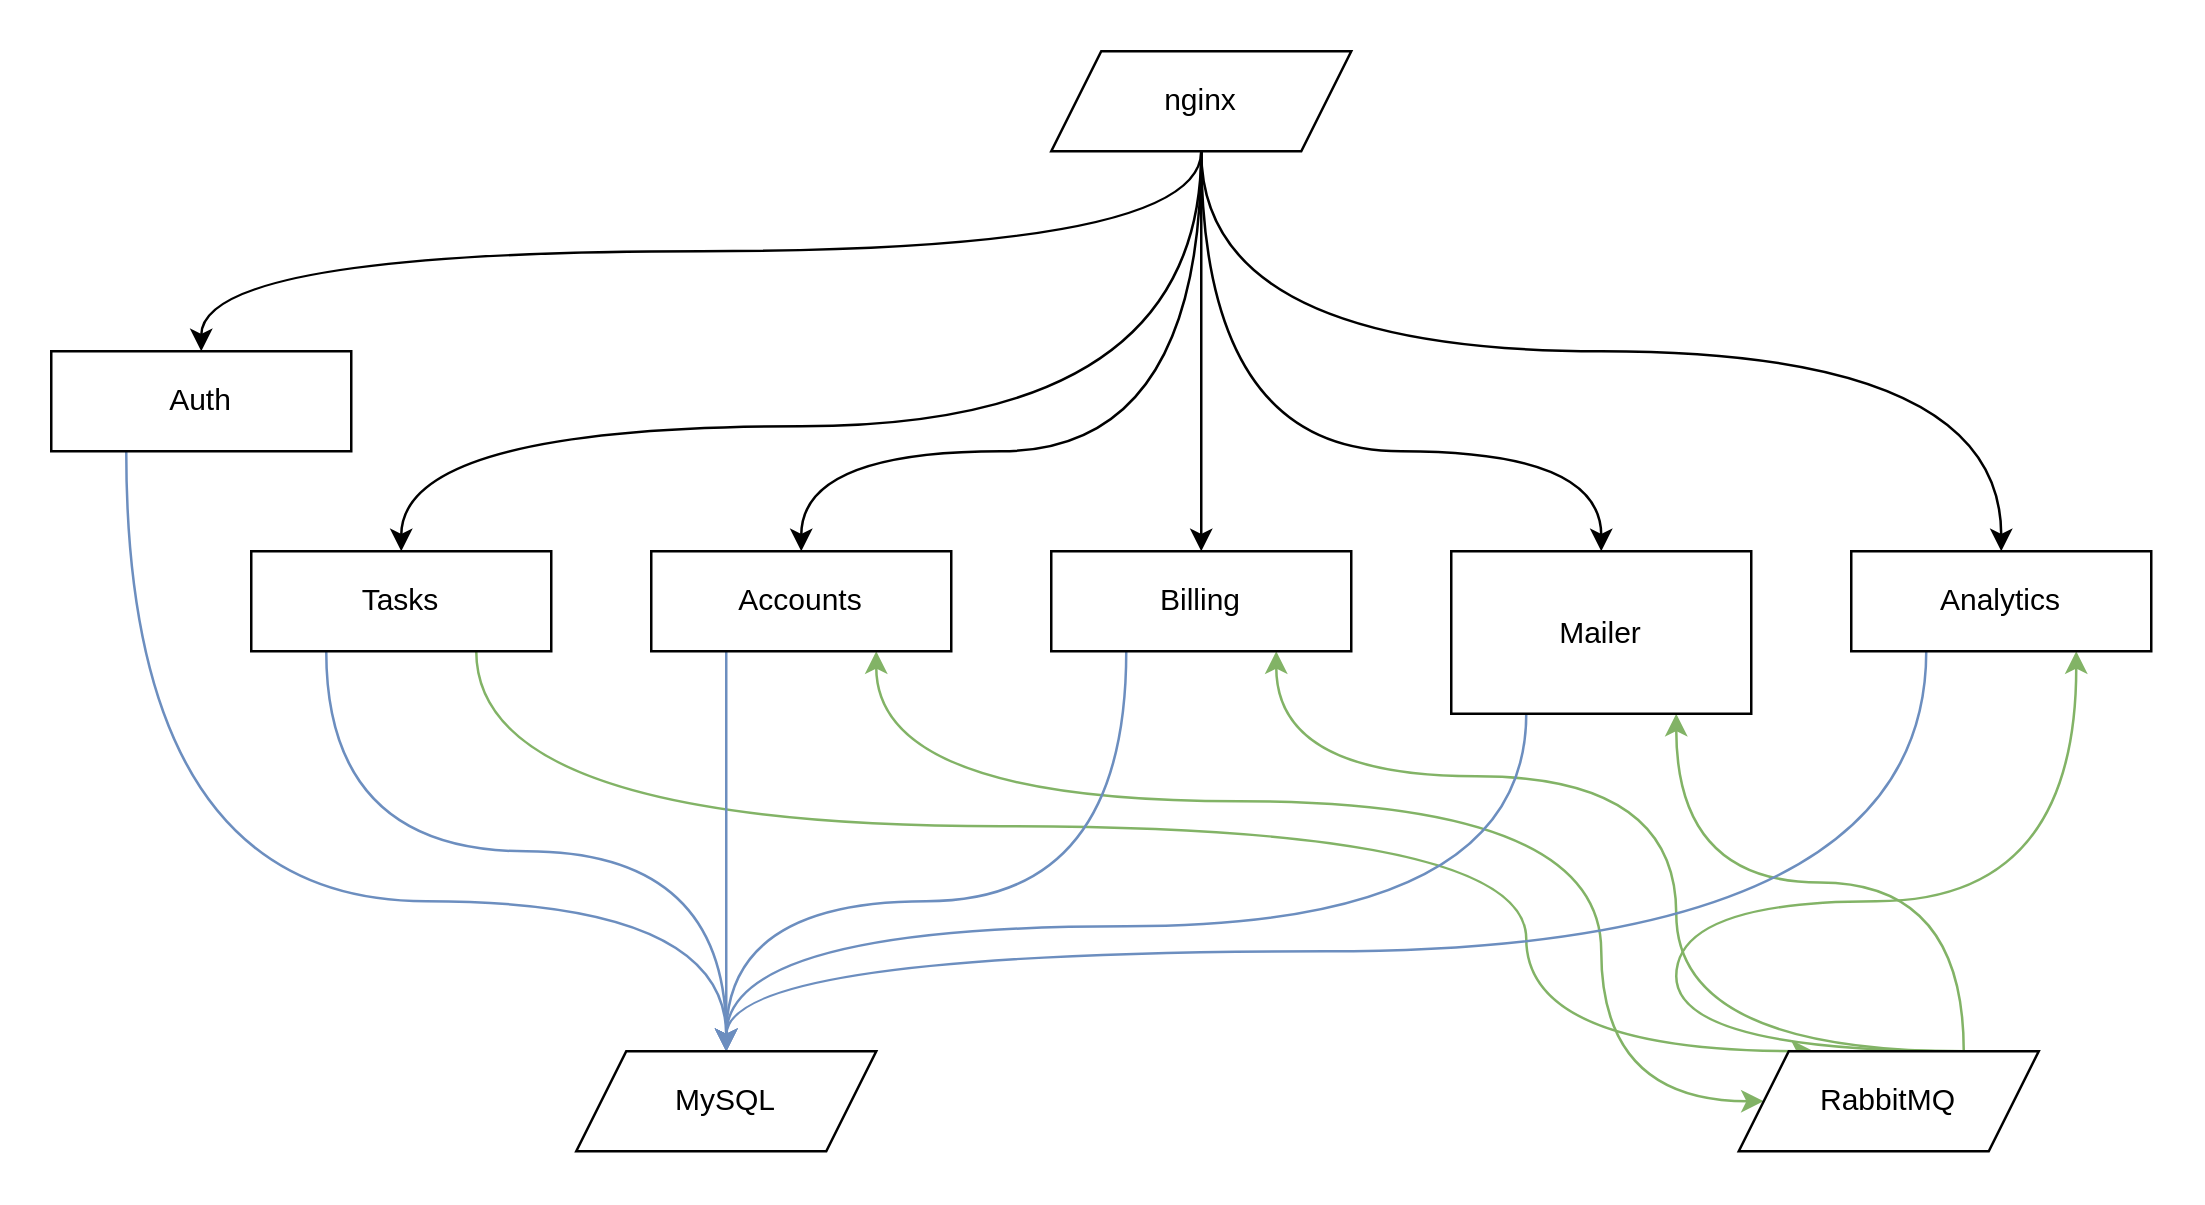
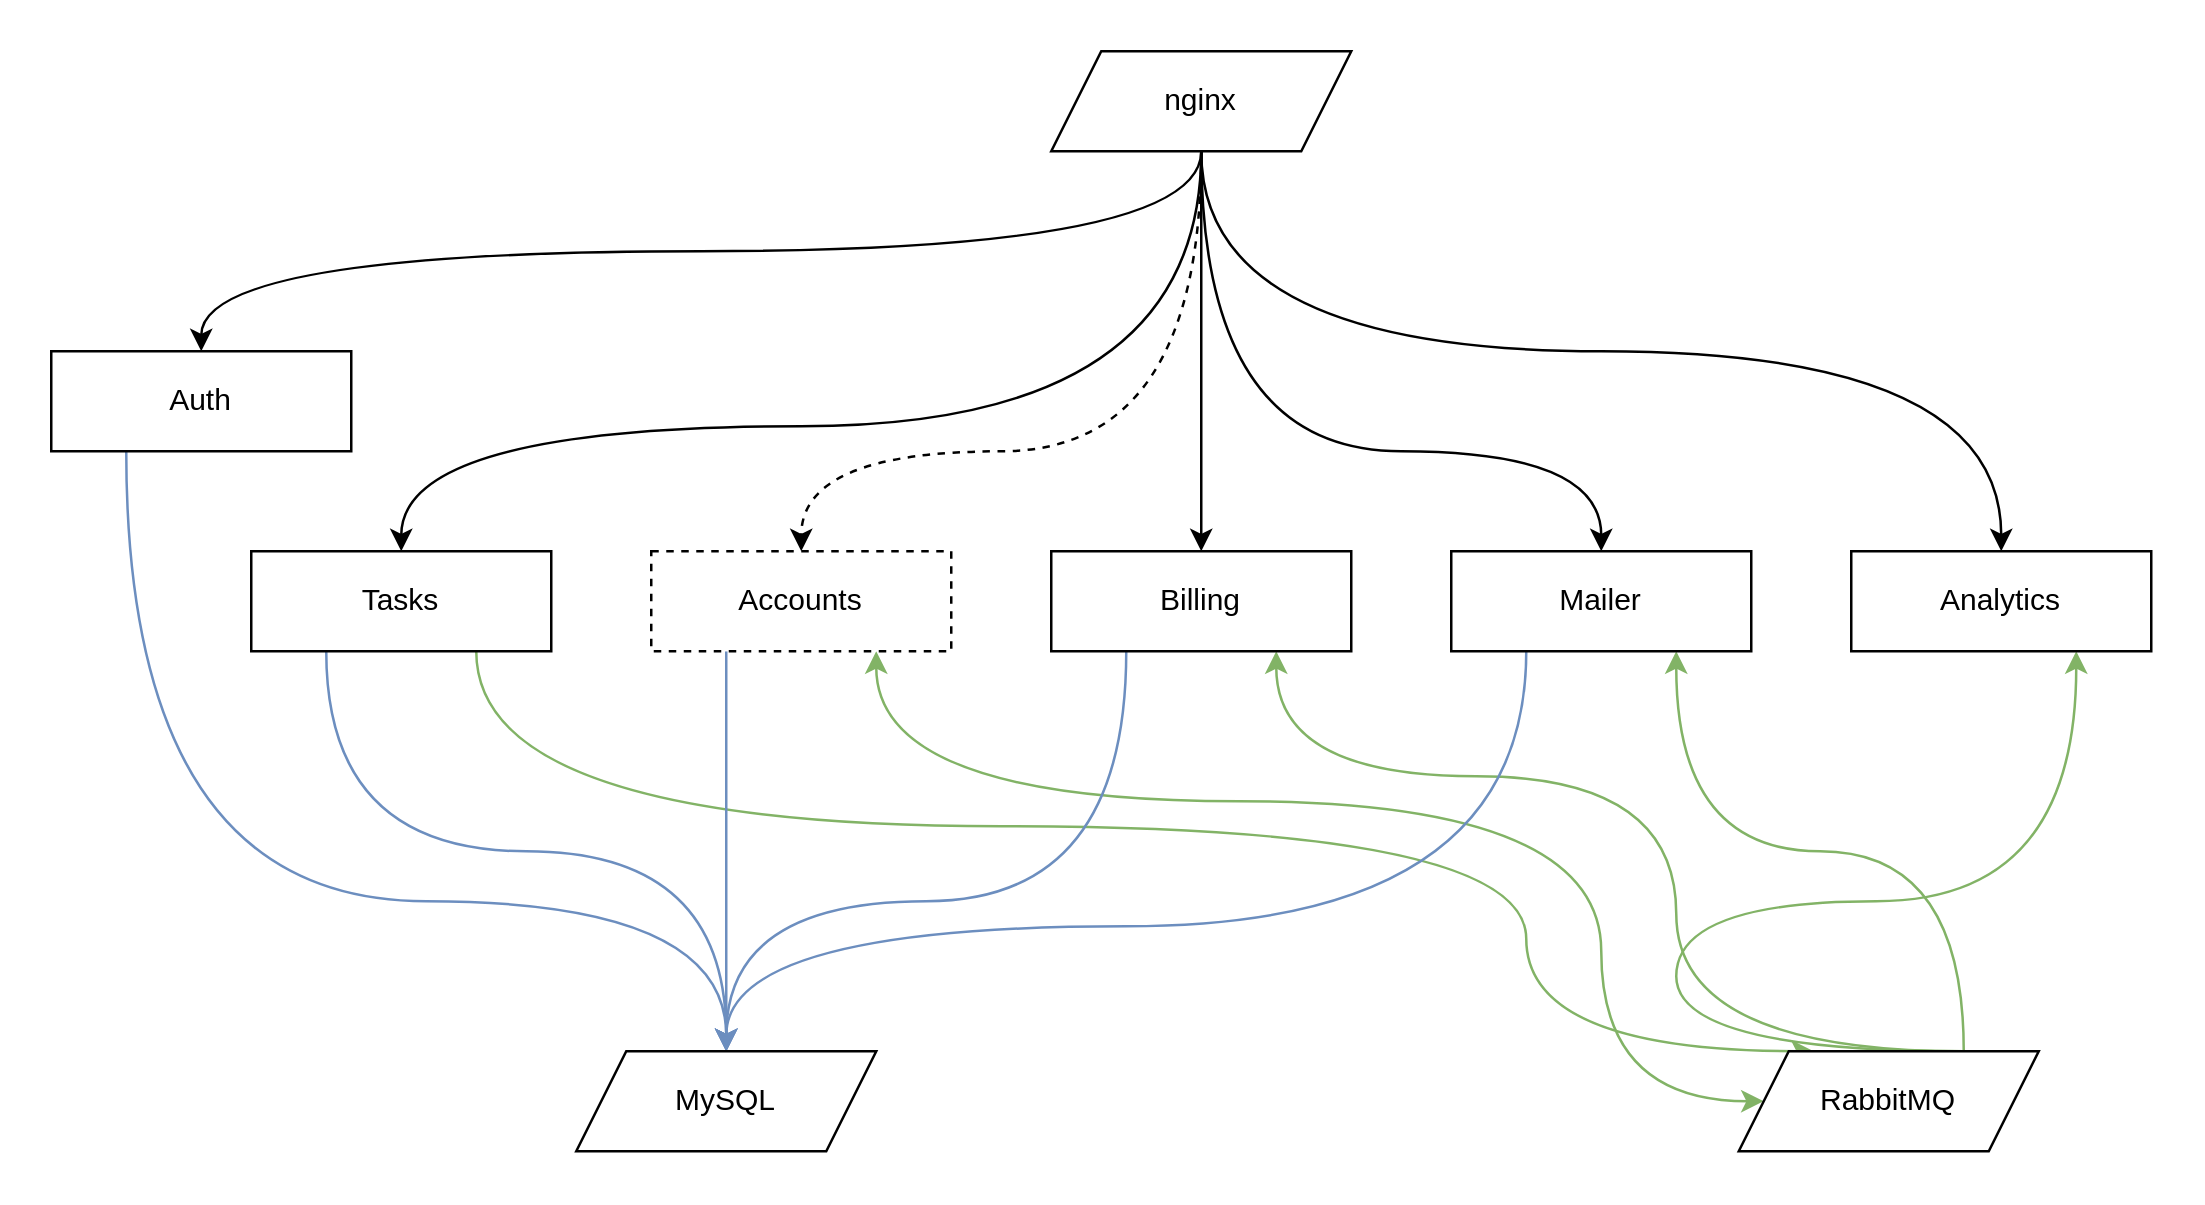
edge "nginx" -> "Accounts": style solid -> dashed
node "Accounts": style solid -> dashed
node "Mailer": size 300x163 -> 300x100
edge "Analytics" -> "MySQL": removed
